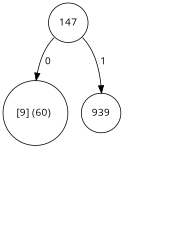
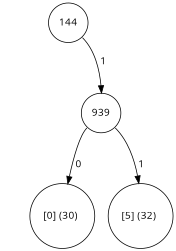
node "147": label "147" -> "144"
node "[9] (60)": removed
node "[0] (30)": added
node "[5] (32)": added
